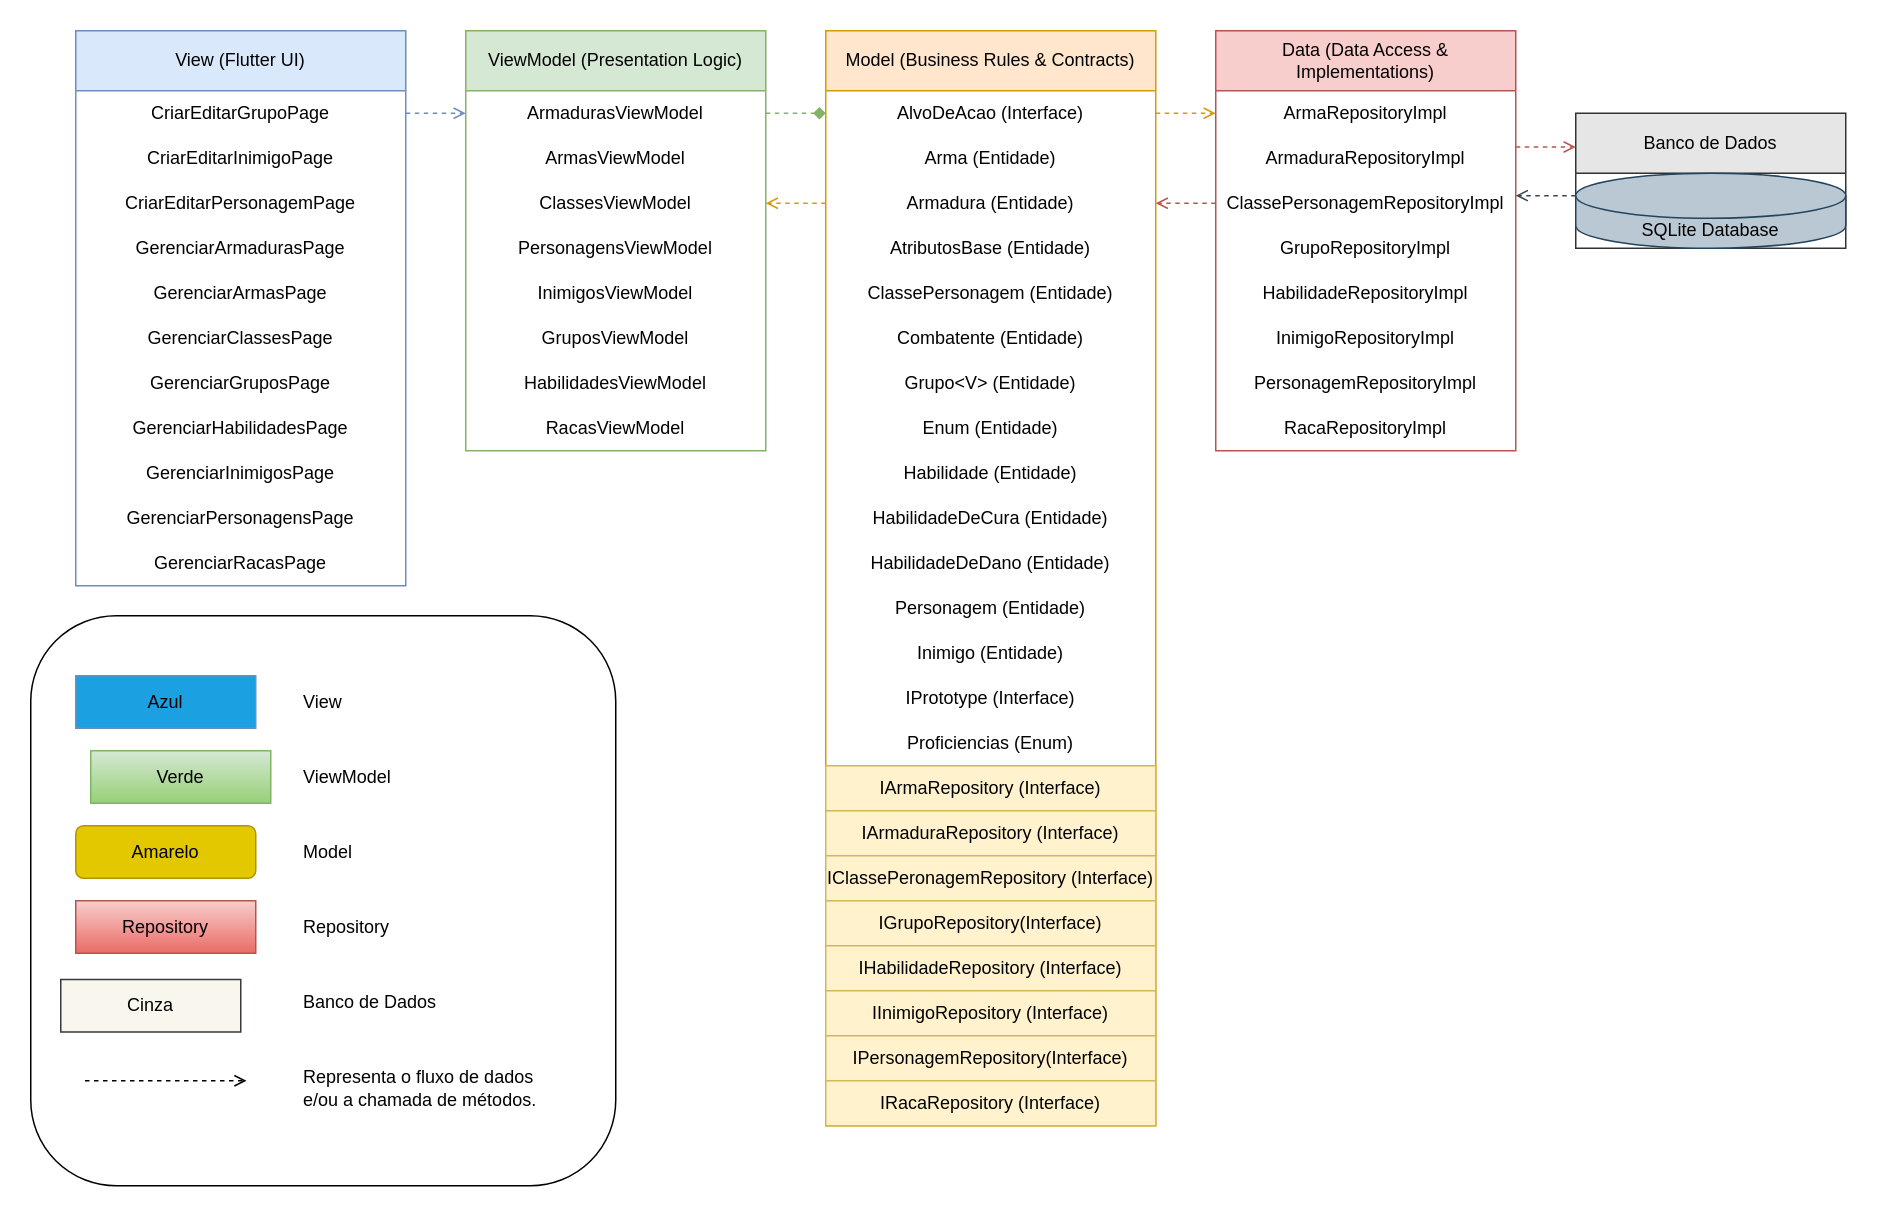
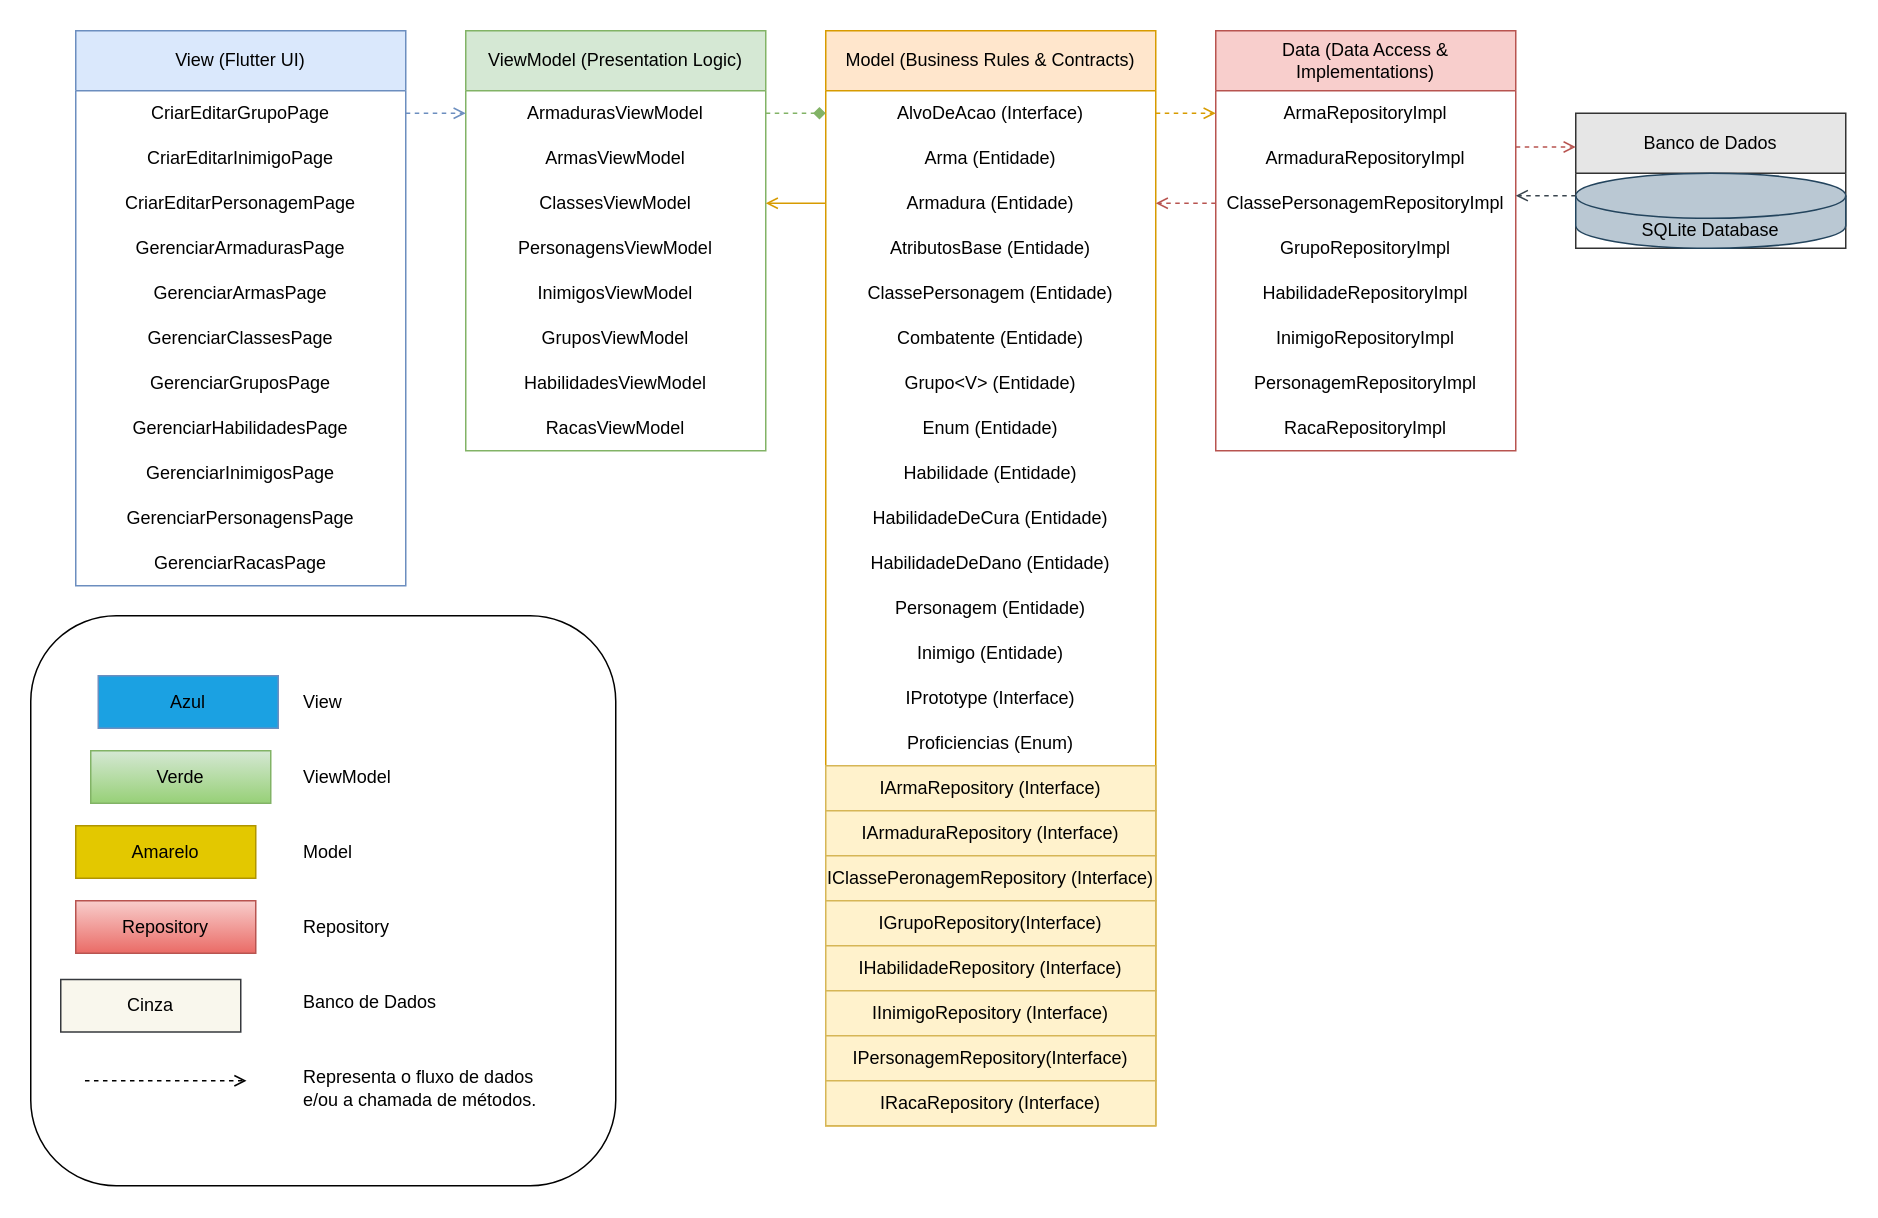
edge "Armadura (Entidade)" -> "ClassesViewModel": style dashed -> solid
node "Azul": moved (166, 702) -> (188, 702)
node "Amarelo": shape rounded rectangle -> rectangle
